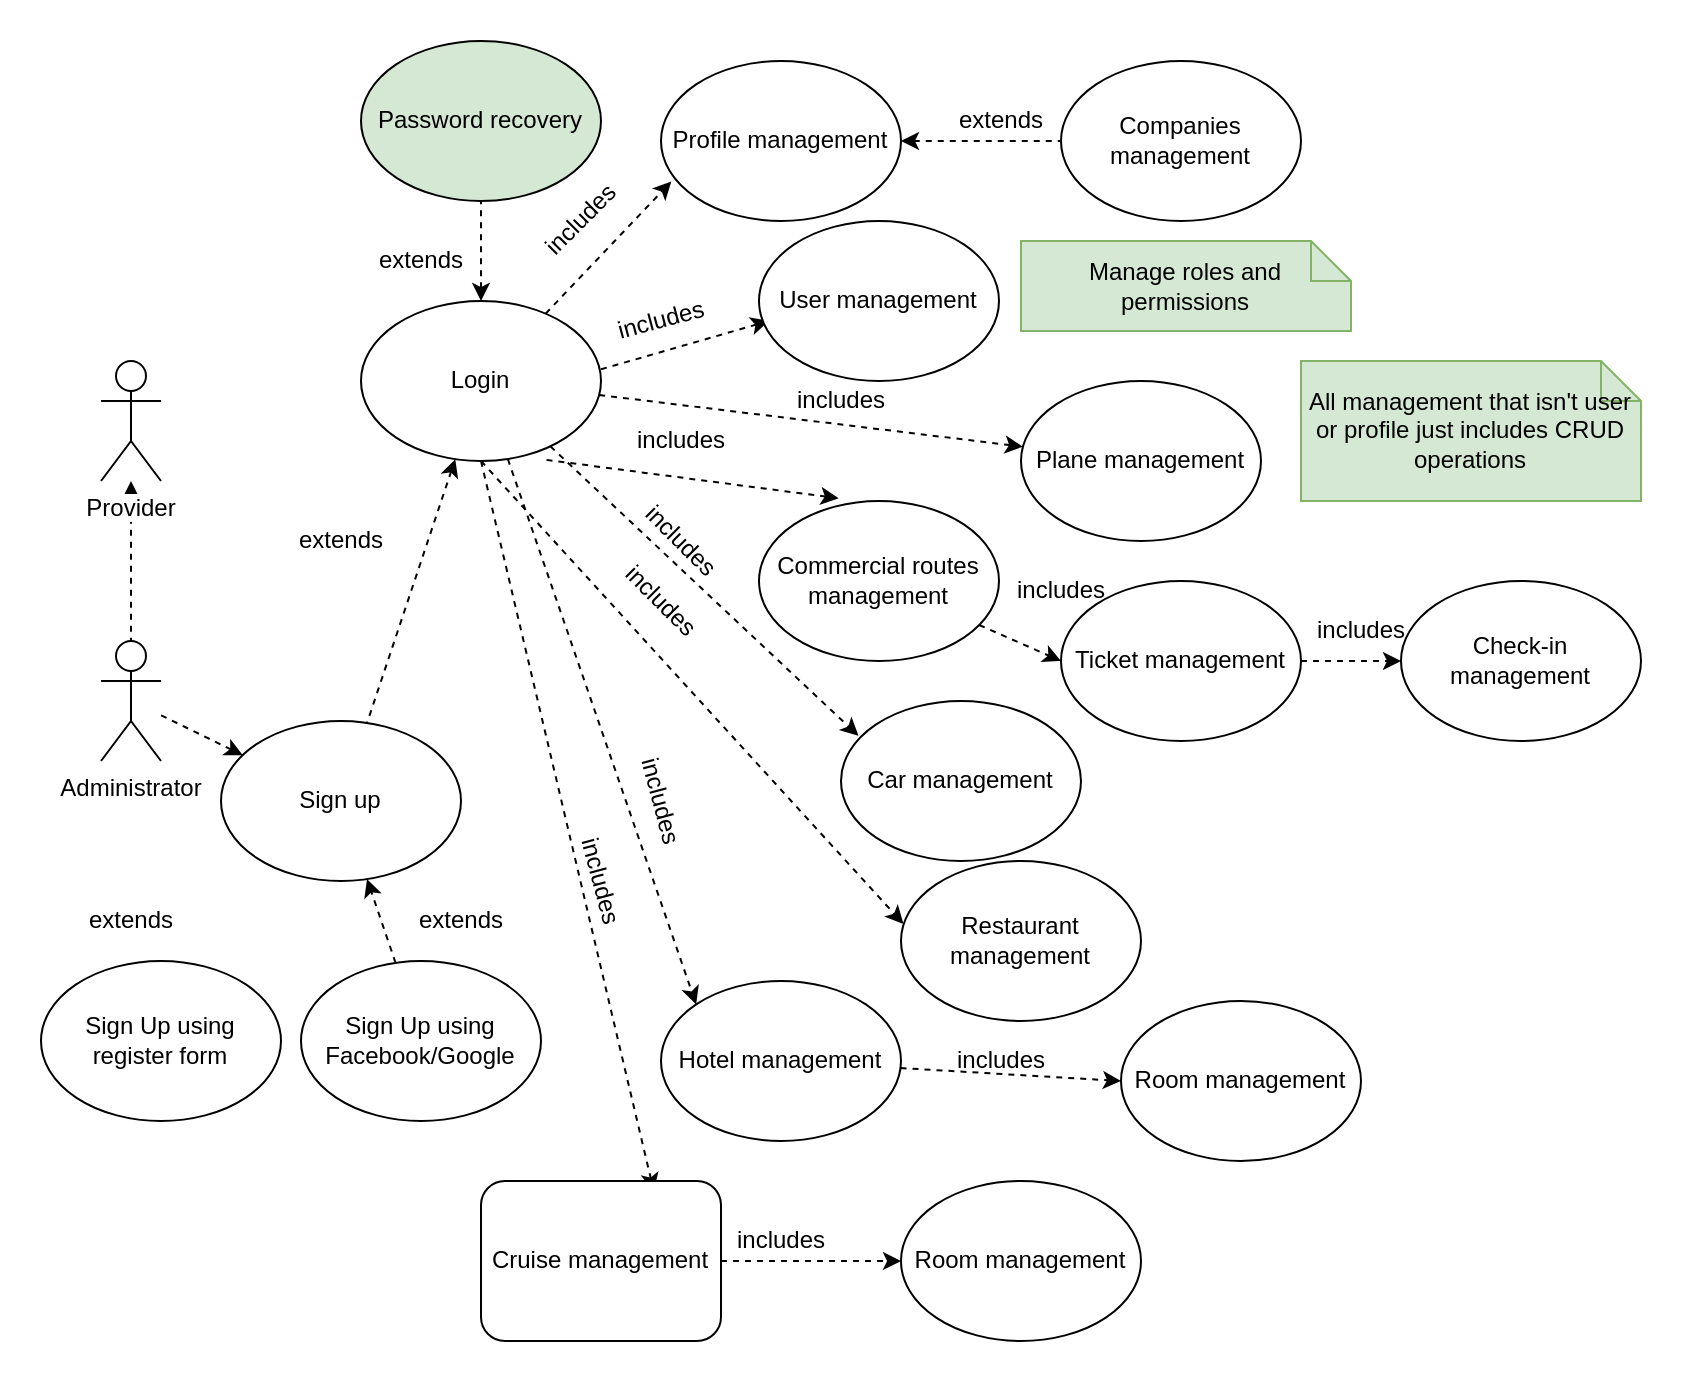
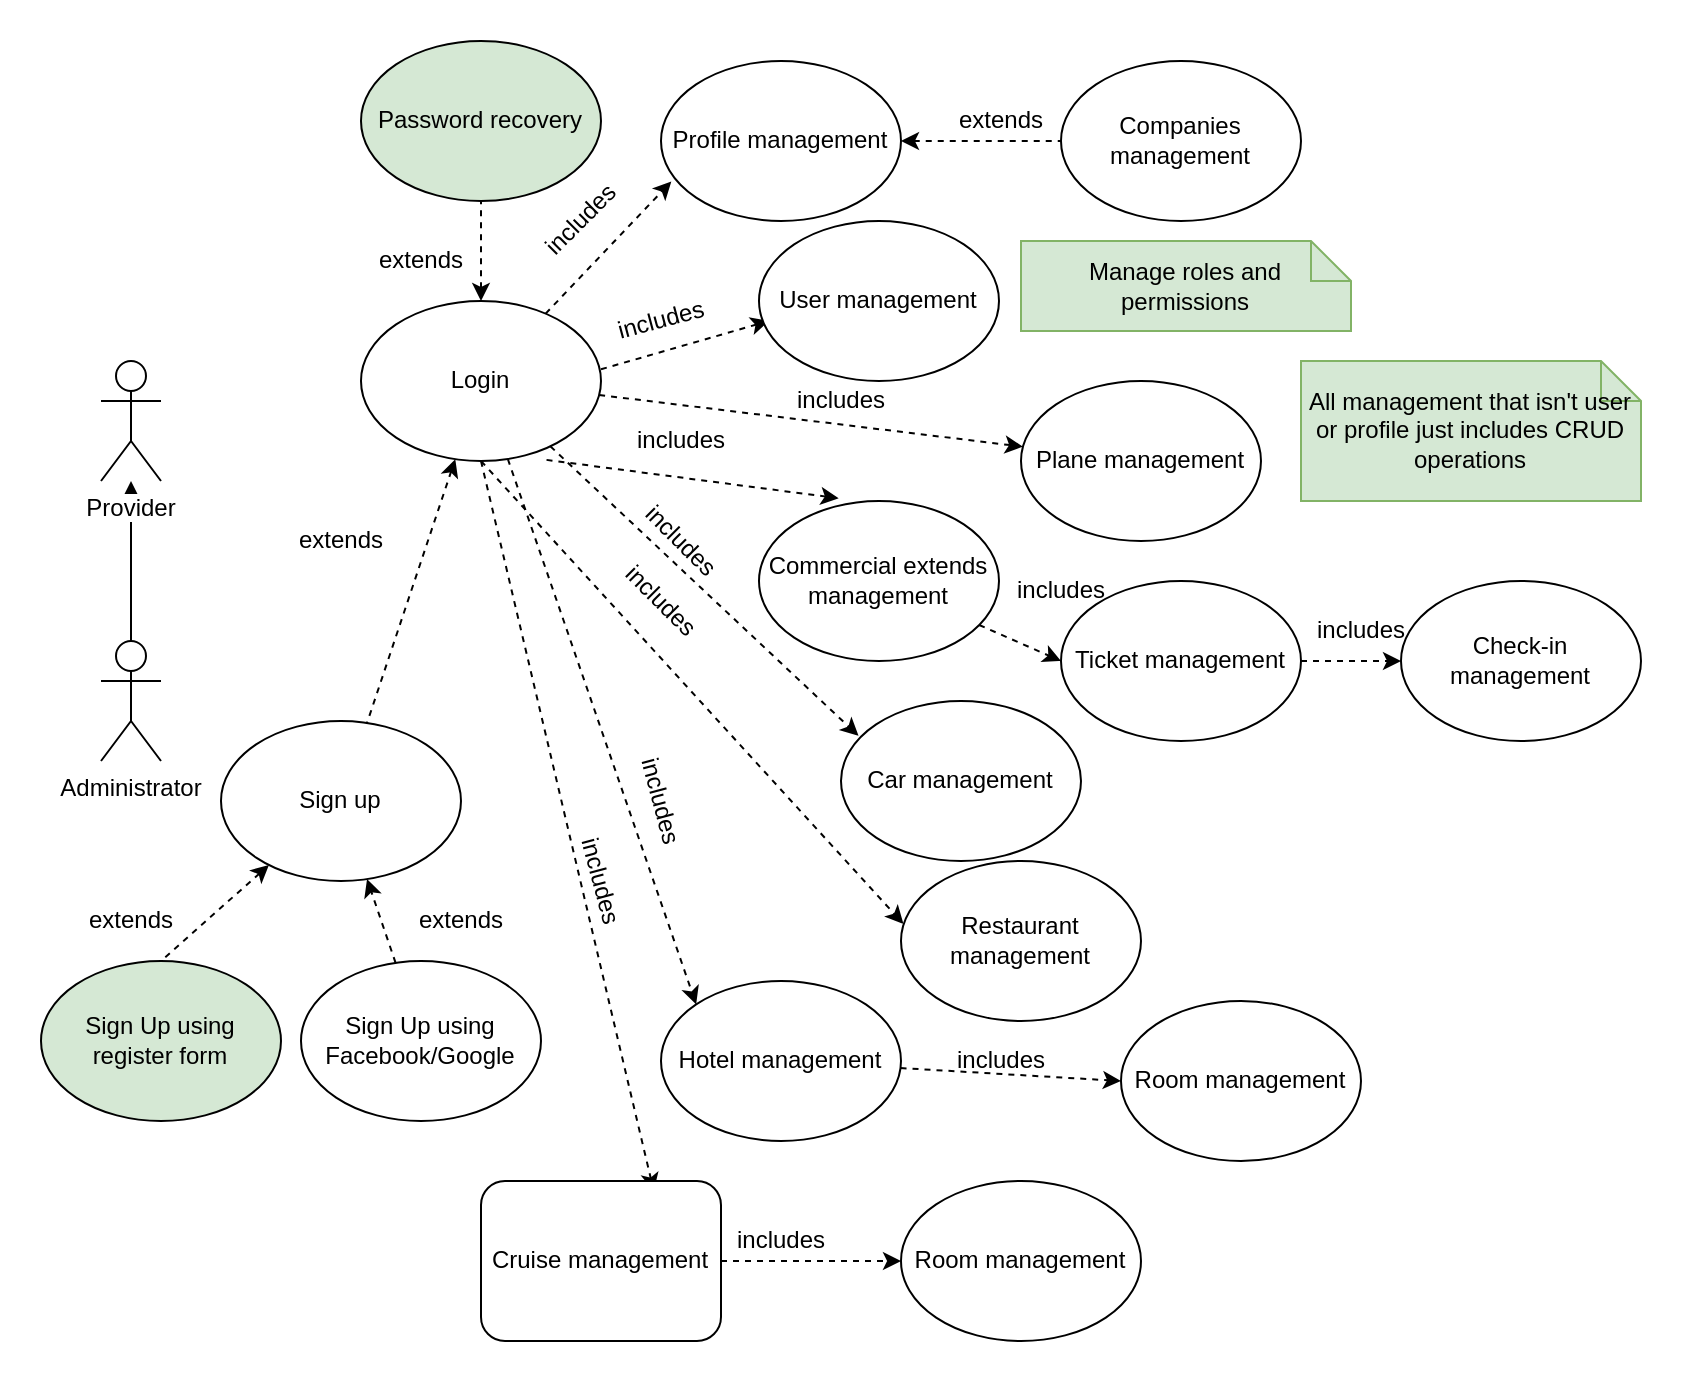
edge "Administrator" -> "Provider": style dashed -> solid
node "Commercial routes management": label "Commercial routes management" -> "Commercial extends management"
edge "Administrator" -> "Sign up": now "Sign Up using register form" -> "Sign up"
node "Sign Up using register form": fillcolor #ffffff -> #d5e8d4
